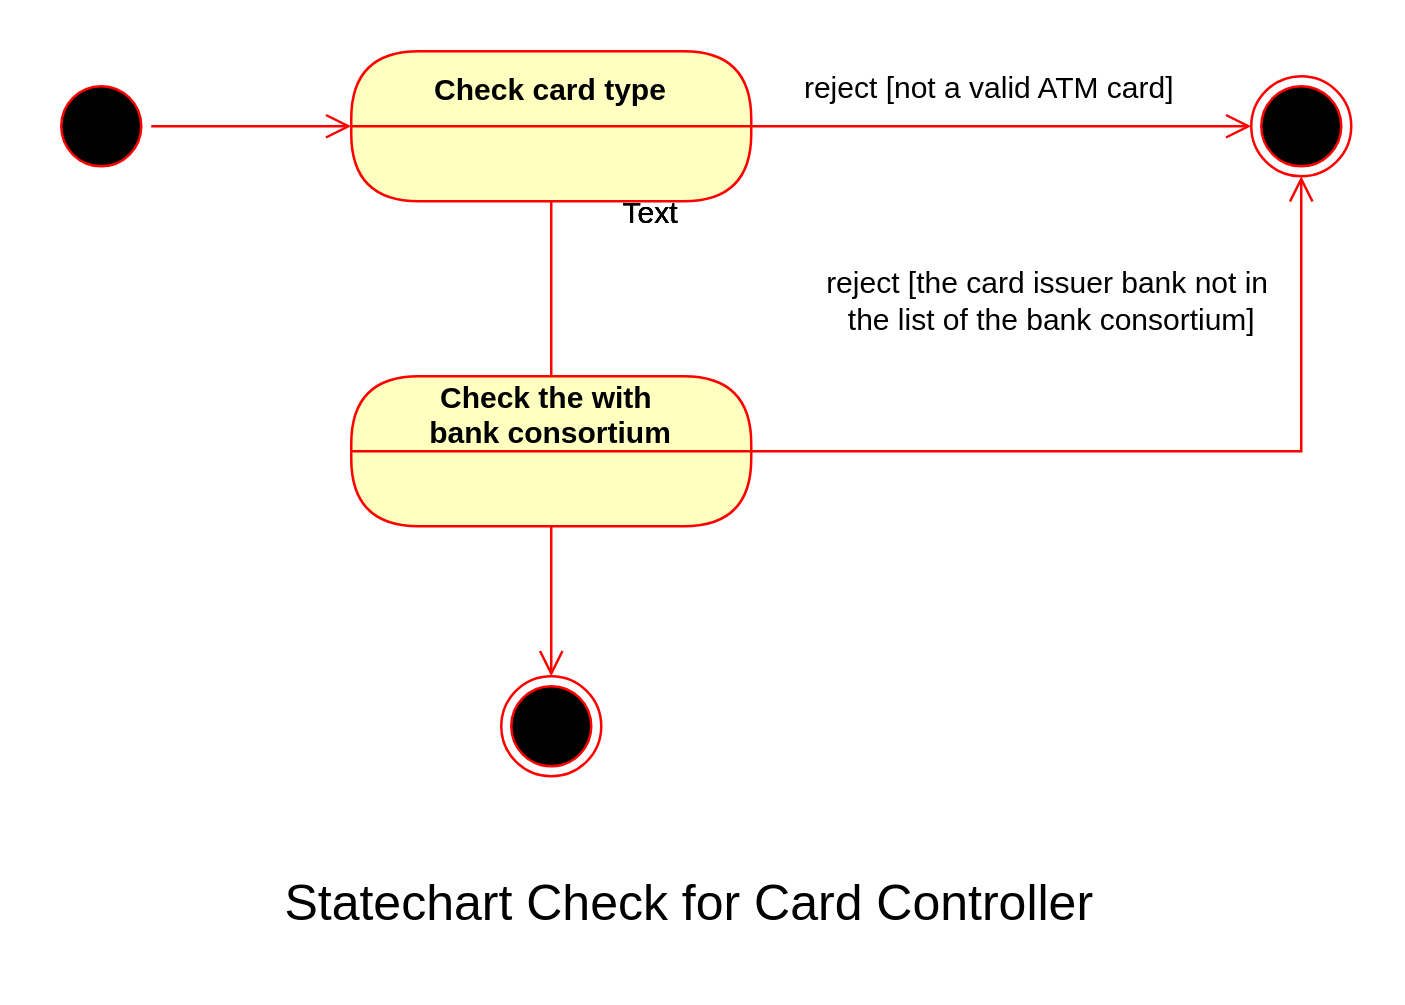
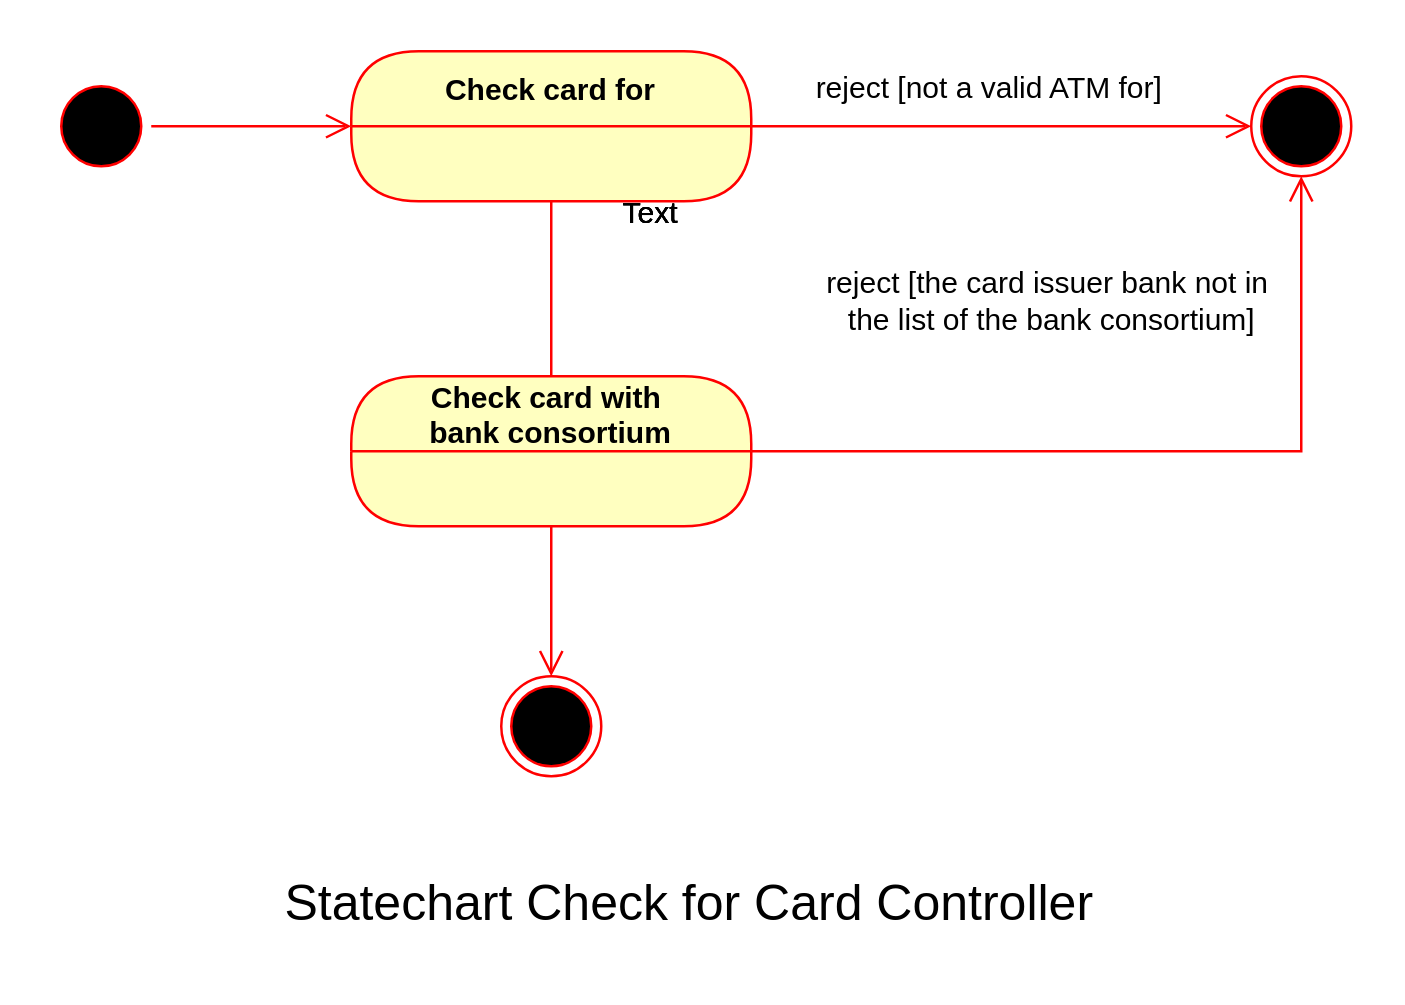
node "reject [not a valid ATM card]": label "reject [not a valid ATM card]" -> "reject [not a valid ATM for]"
node "Check card type": label "Check card type" -> "Check card for"
node "Check the with bank consortium": label "Check the with bank consortium" -> "Check card with bank consortium"
